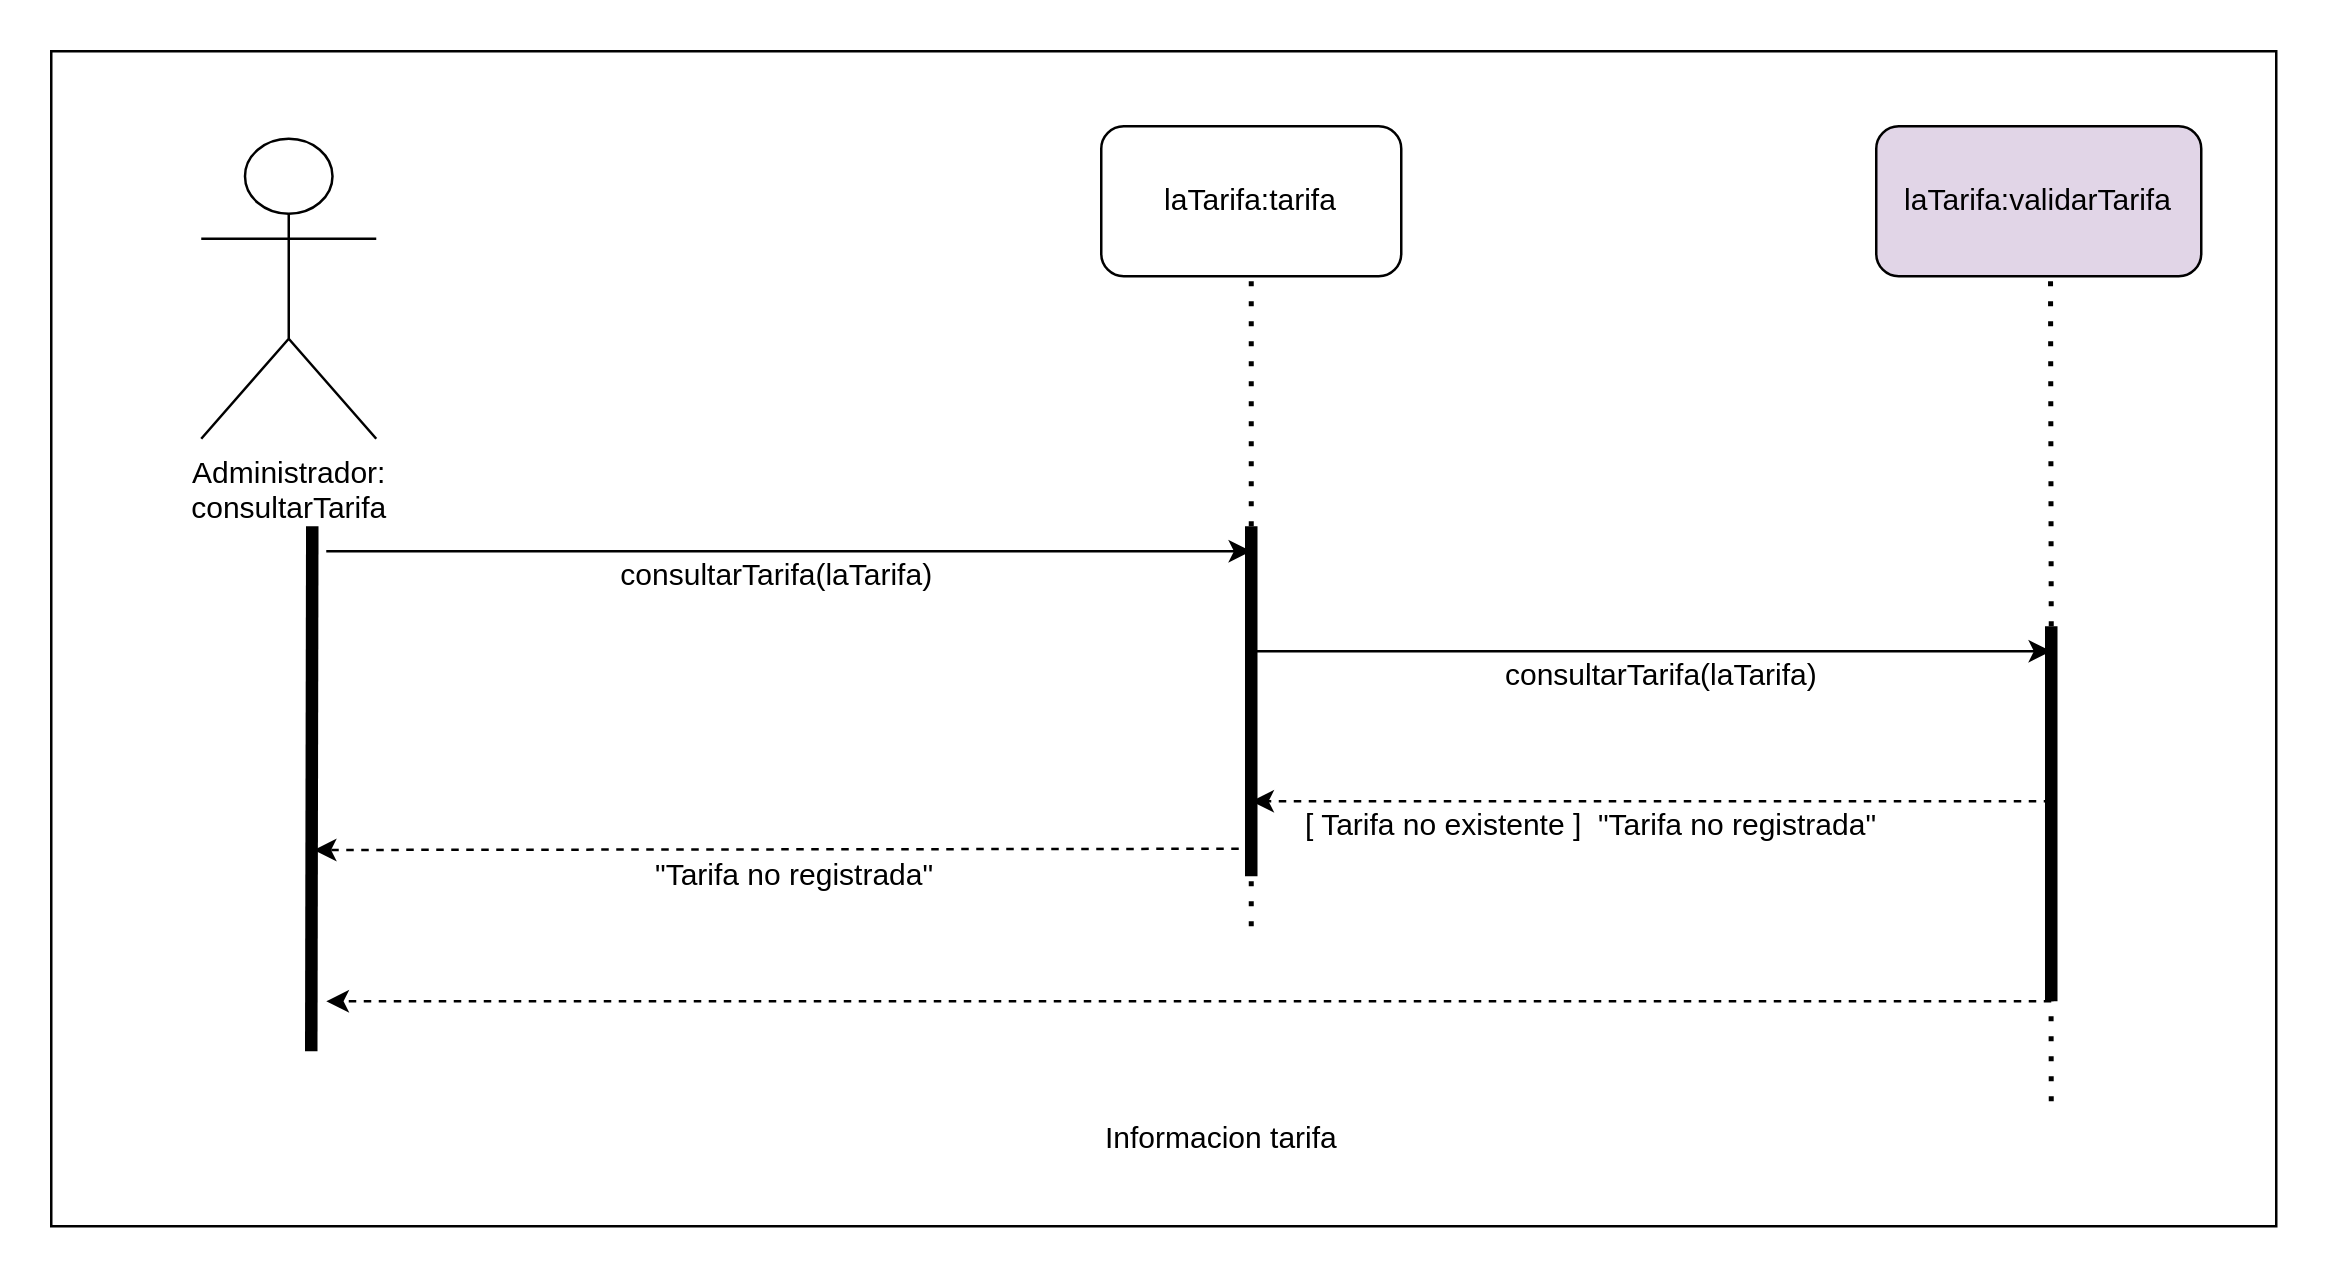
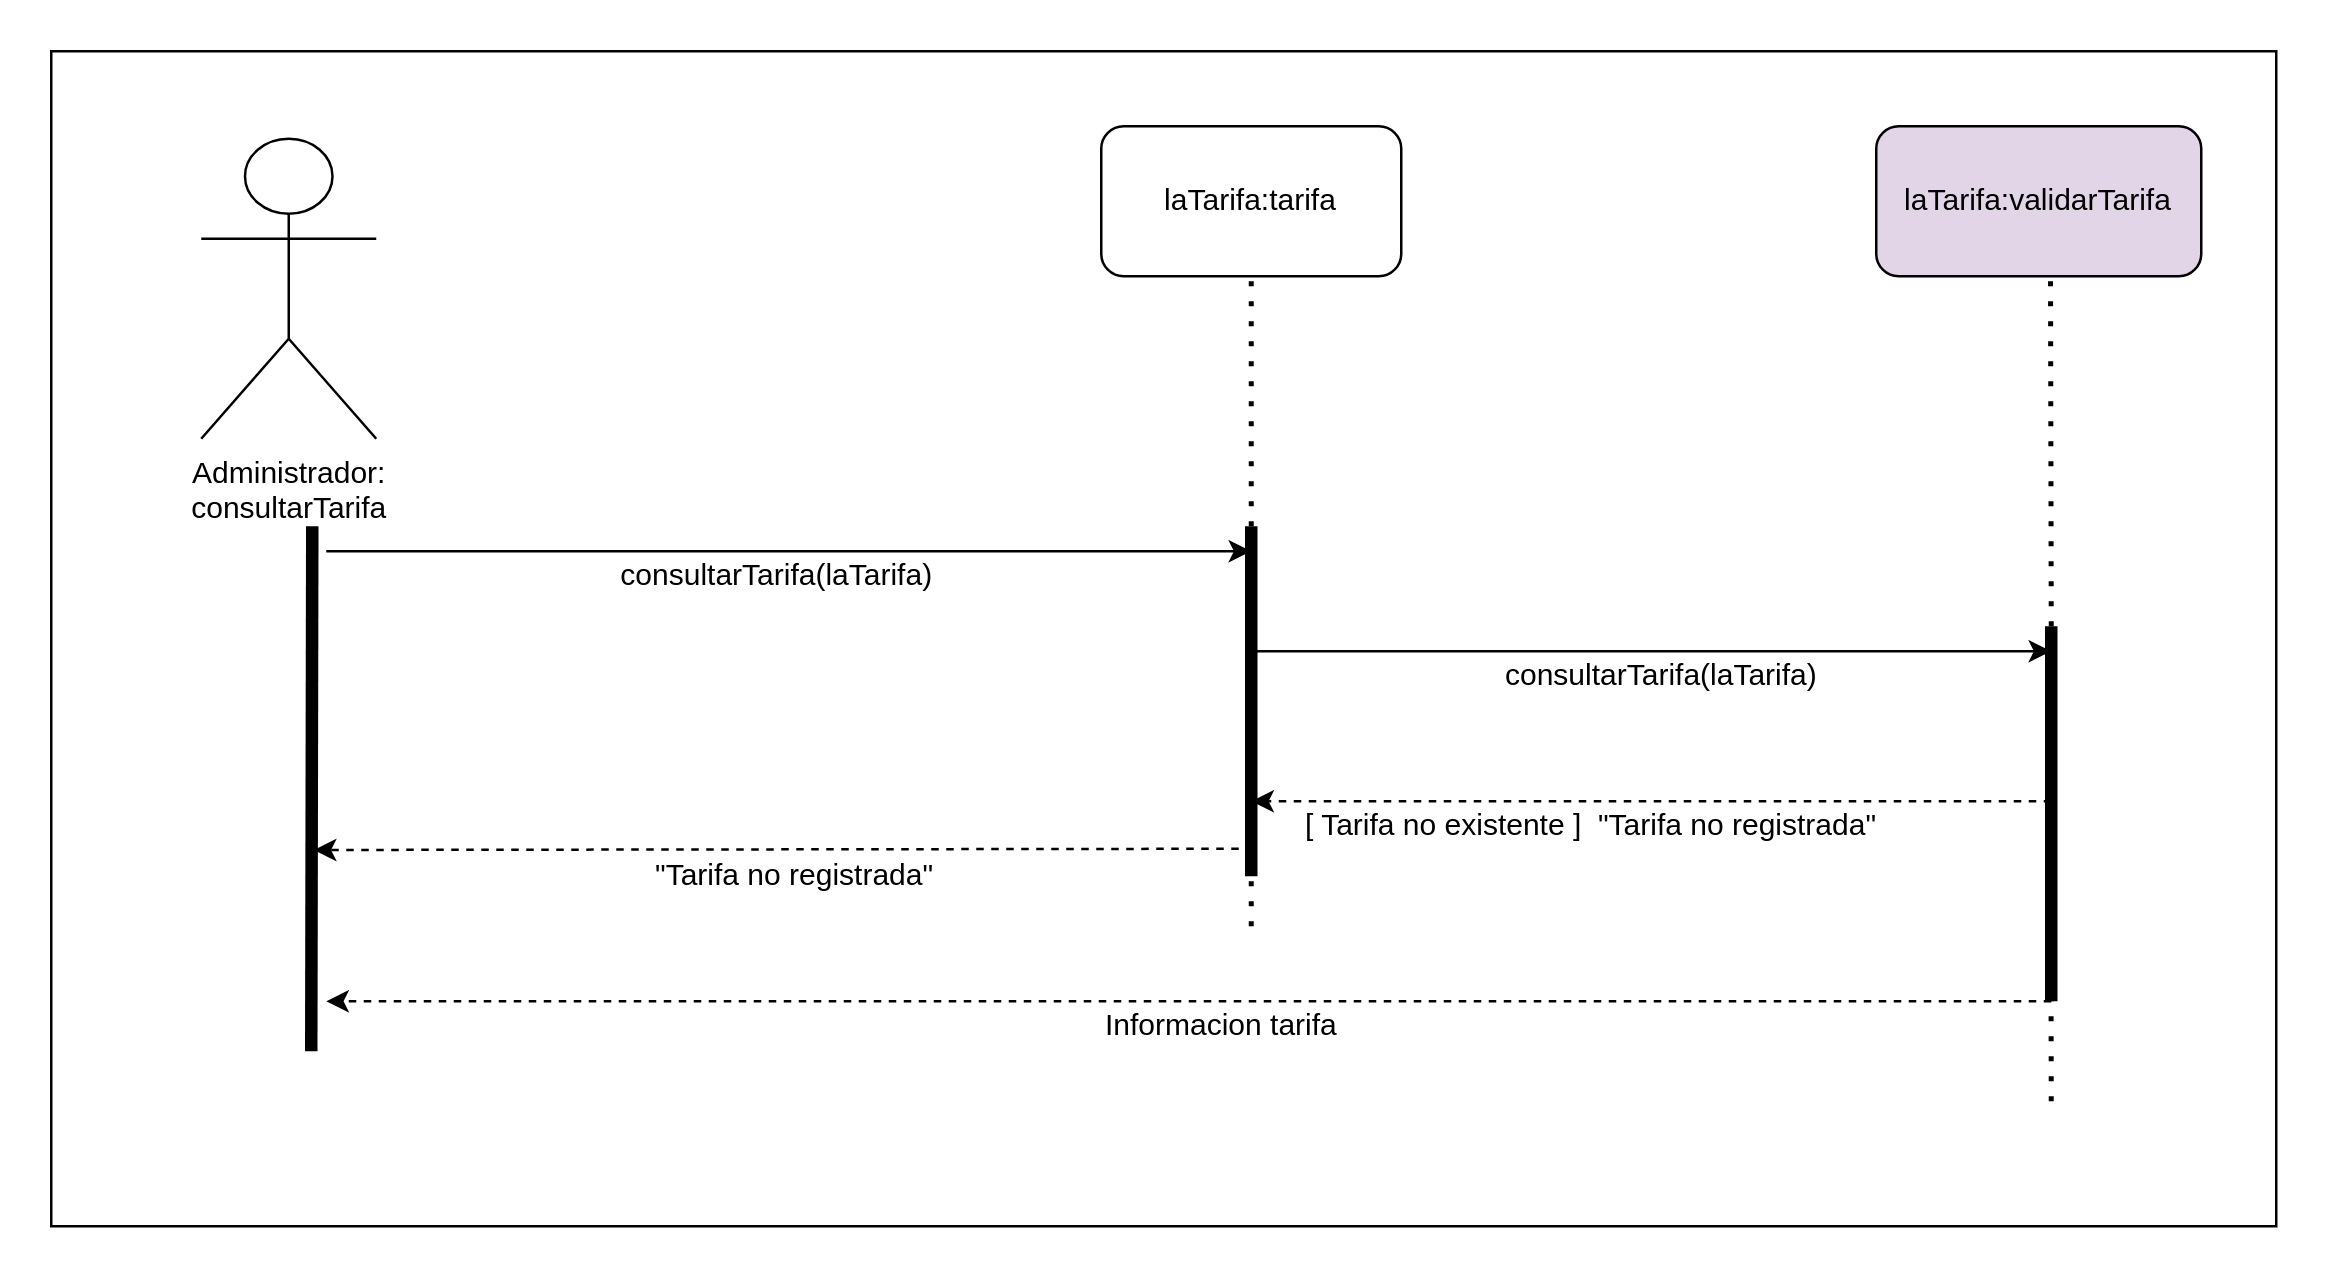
node "Informacion tarifa": moved (1239, 1139) -> (1239, 1026)
